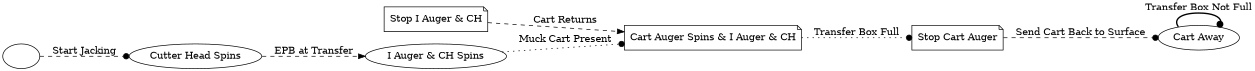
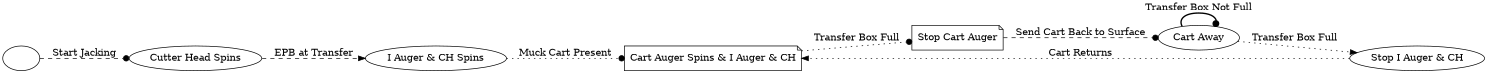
node "Stop I Auger & CH": shape note -> ellipse
edge "Stop I Auger & CH" -> "Cart Auger Spins & I Auger & CH": style dashed -> dotted
edge "Cart Away" -> "Stop I Auger & CH": added, label "Transfer Box Full"
